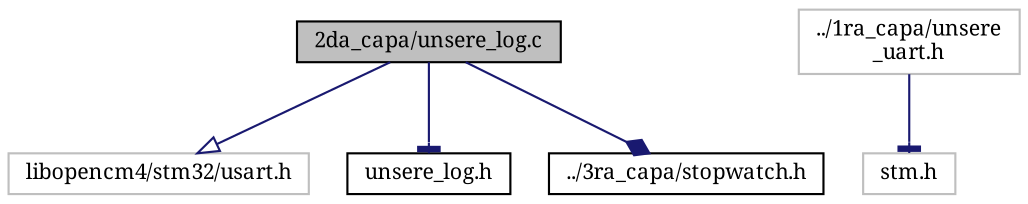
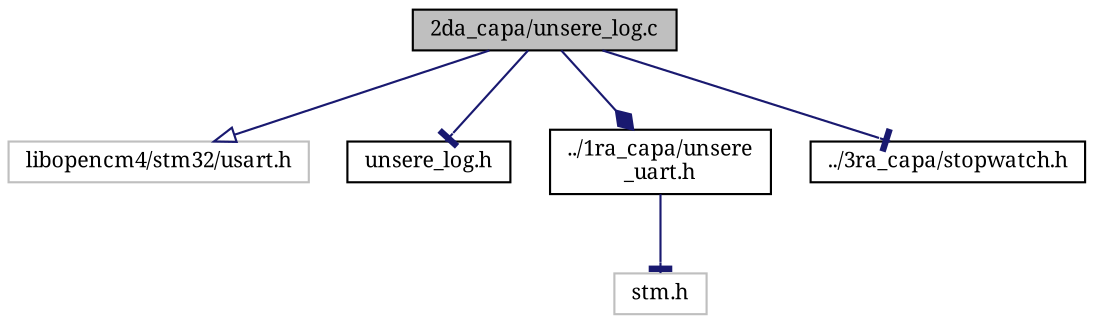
node "../1ra_capa/unsere _uart.h": color grey75 -> black
edge "2da_capa/unsere_log.c" -> "../1ra_capa/unsere _uart.h": added
edge "2da_capa/unsere_log.c" -> "../3ra_capa/stopwatch.h": arrowhead diamond -> tee
